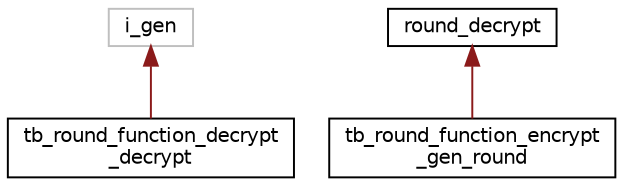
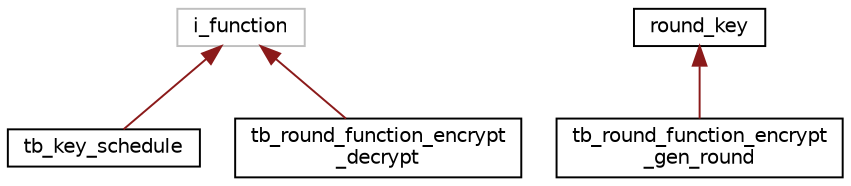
node "i_gen": label "i_gen" -> "i_function"
node "round_decrypt": label "round_decrypt" -> "round_key"
node "tb_key_schedule": added
node "tb_round_function_decrypt _decrypt": label "tb_round_function_decrypt _decrypt" -> "tb_round_function_encrypt _decrypt"
